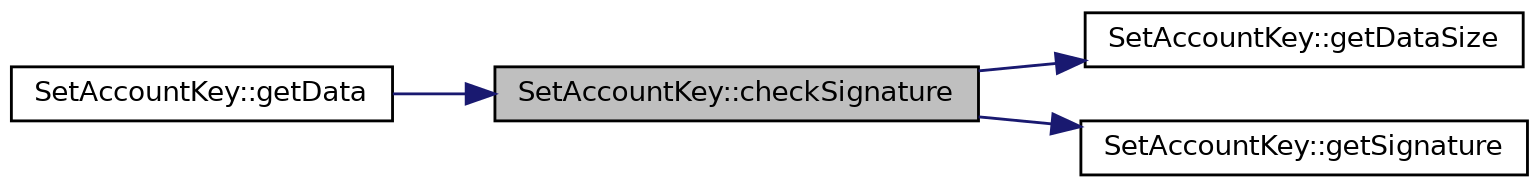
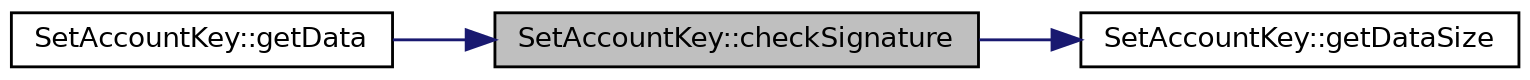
node "SetAccountKey::getSignature": removed
